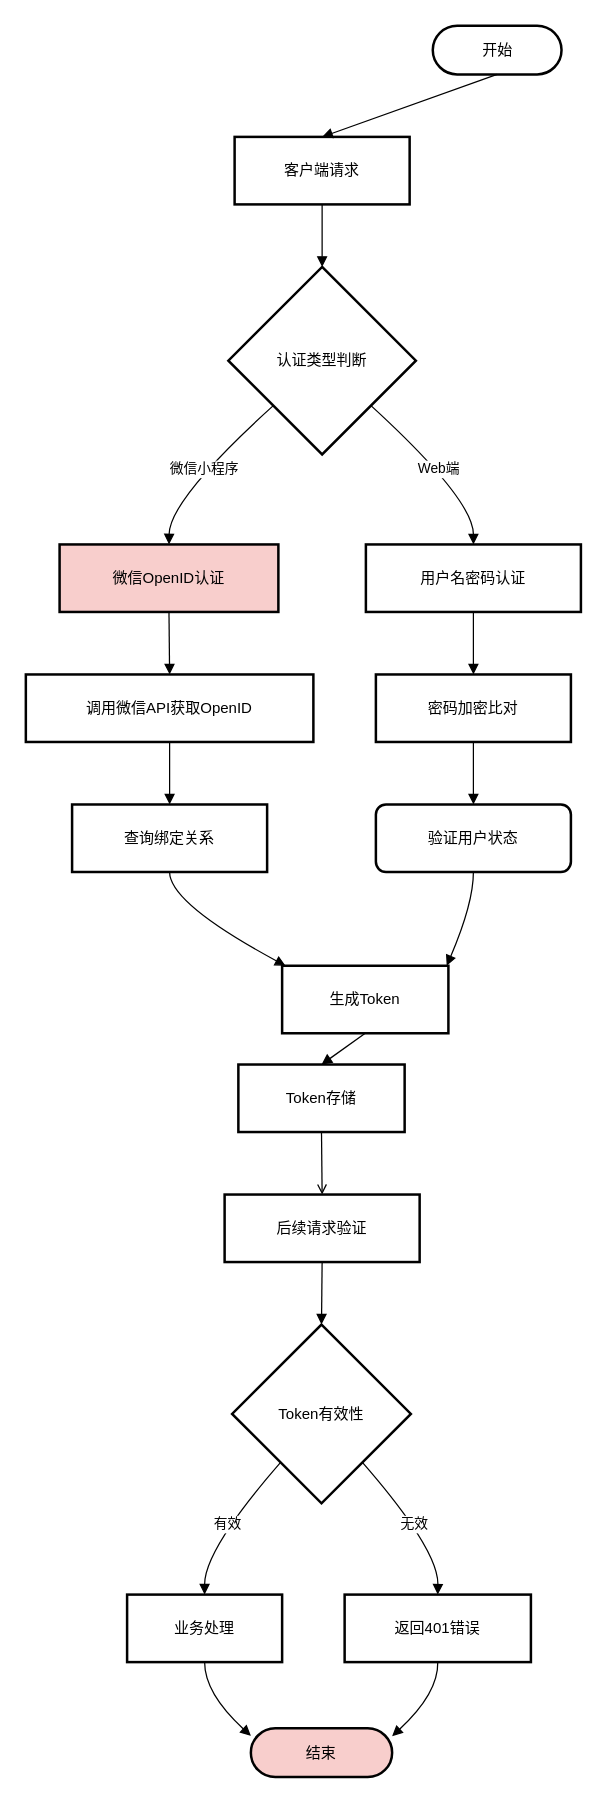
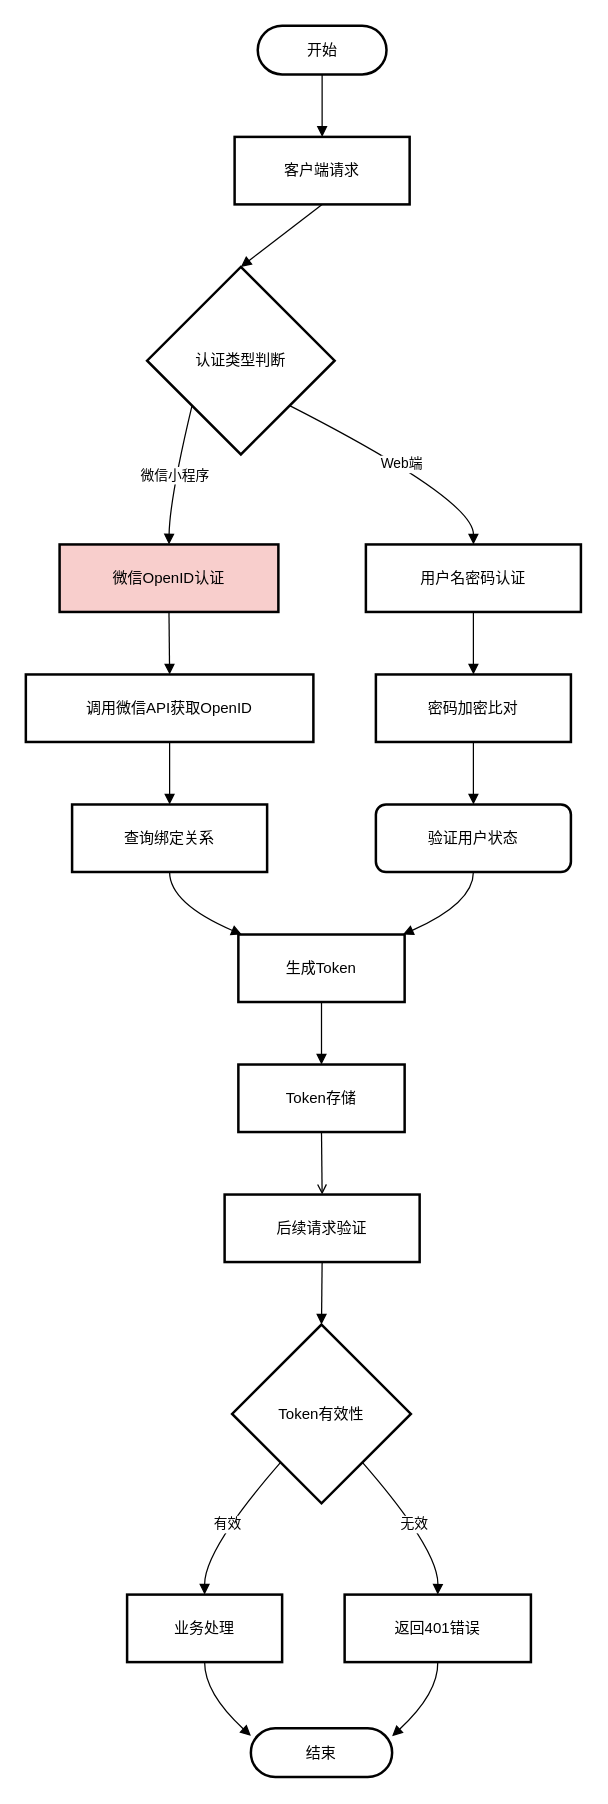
node "开始": moved (497, 50) -> (322, 50)
node "认证类型判断": moved (322, 361) -> (241, 361)
node "生成Token": moved (365, 999) -> (321, 968)
node "结束": fillcolor #f8cecc -> #ffffff
